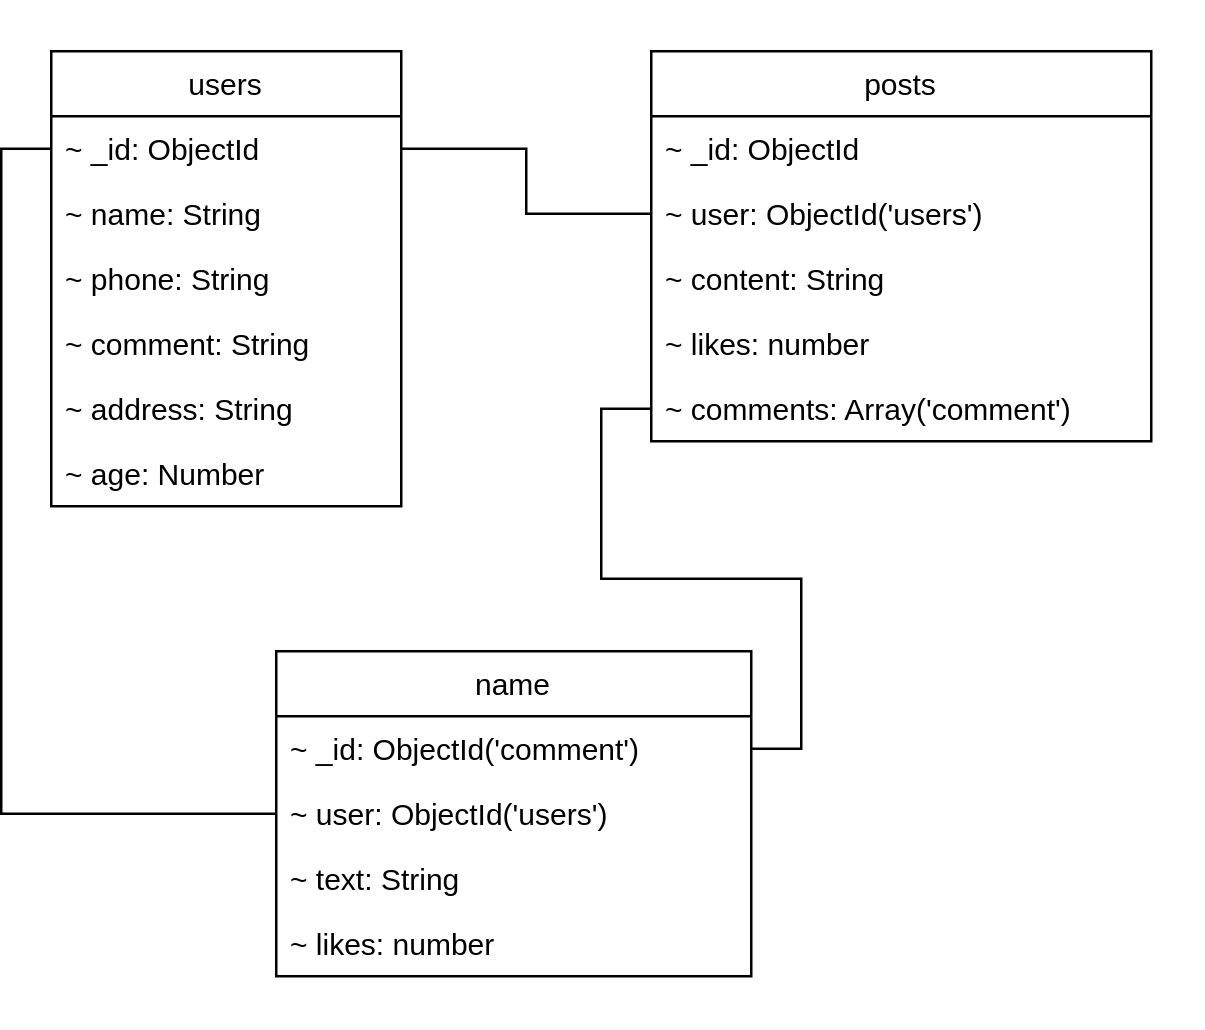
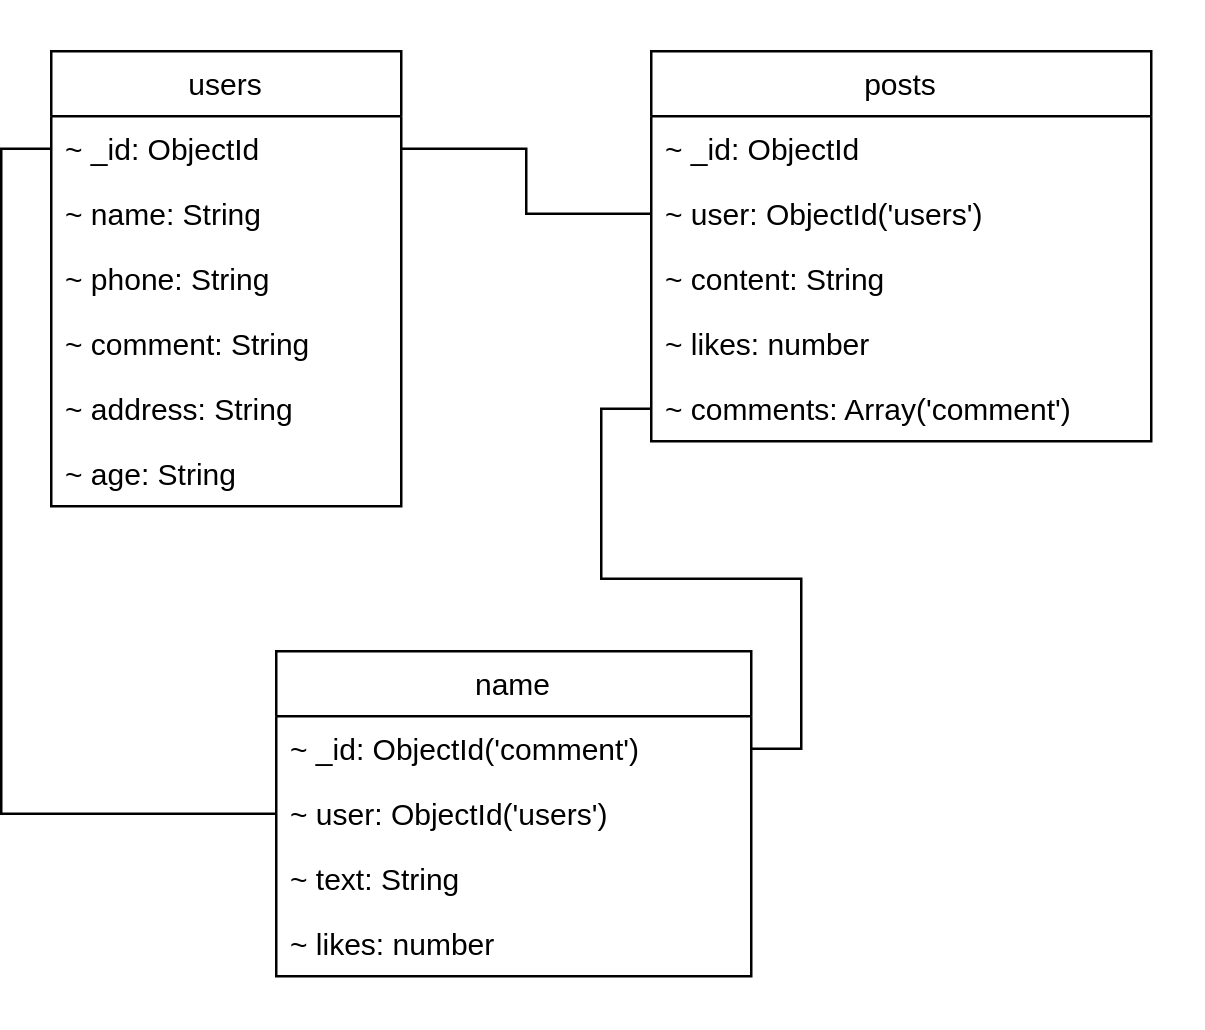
node "~ age: Number": label "~ age: Number" -> "~ age: String"
